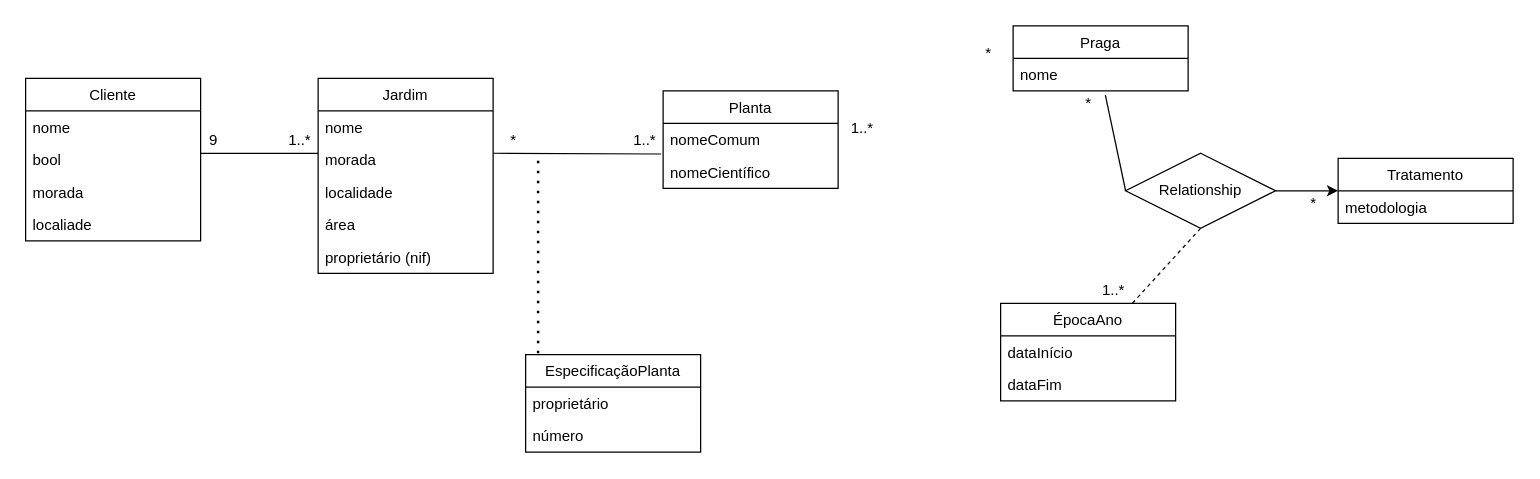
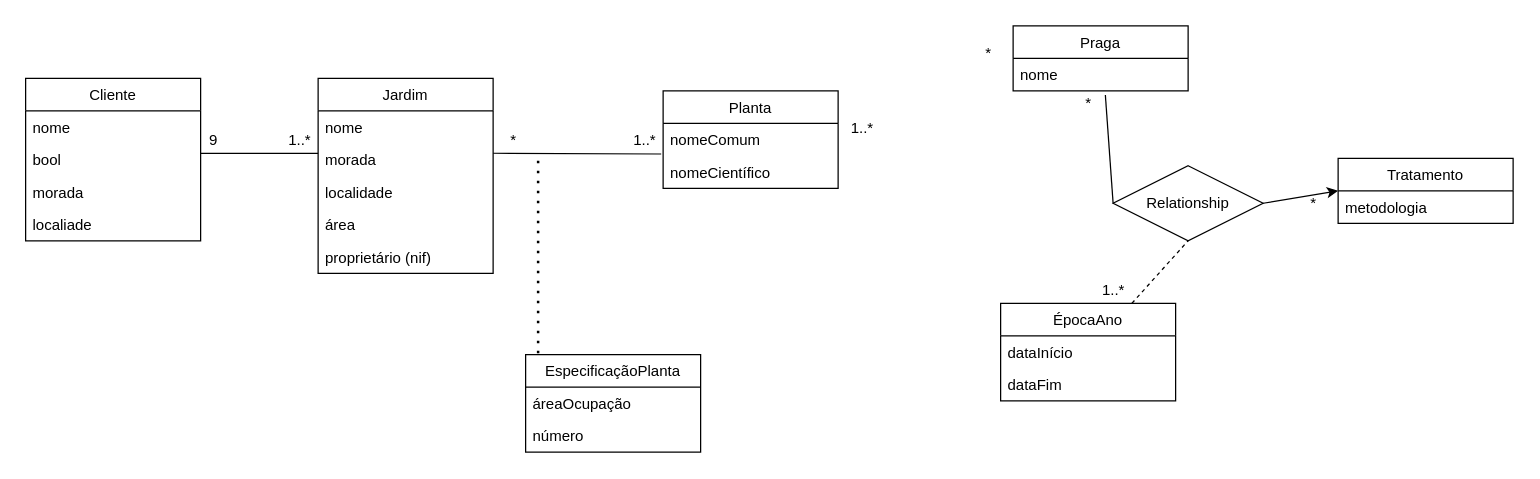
node "Relationship": moved (1201, 191) -> (1188, 203)
node "proprietário": label "proprietário" -> "áreaOcupação"
